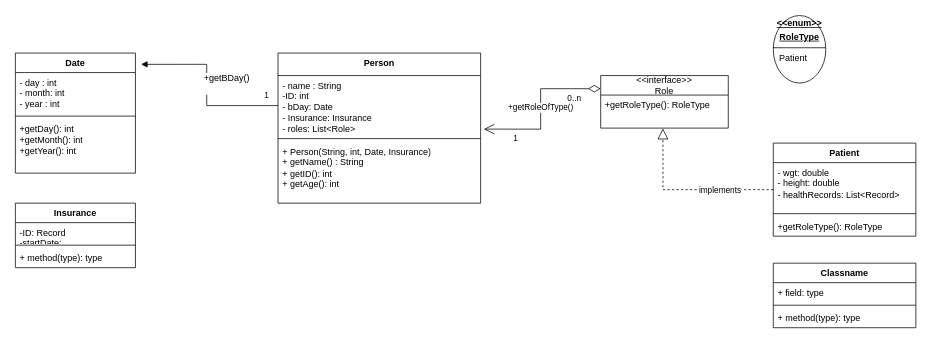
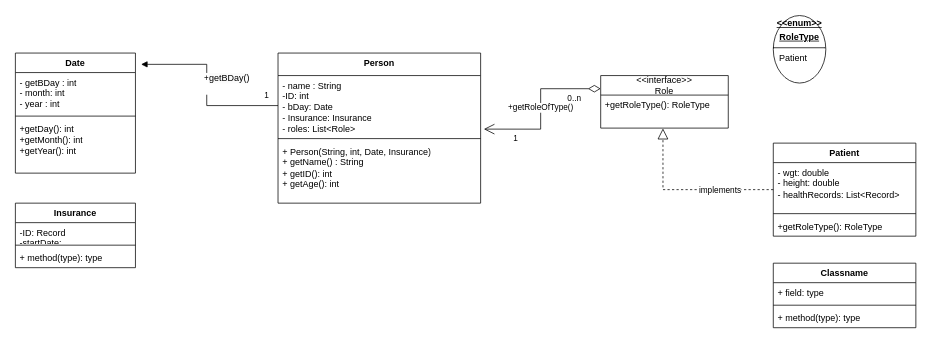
node "- day : int - month: int - year : int": label "- day : int - month: int - year : int" -> "- getBDay : int - month: int - year : int"
